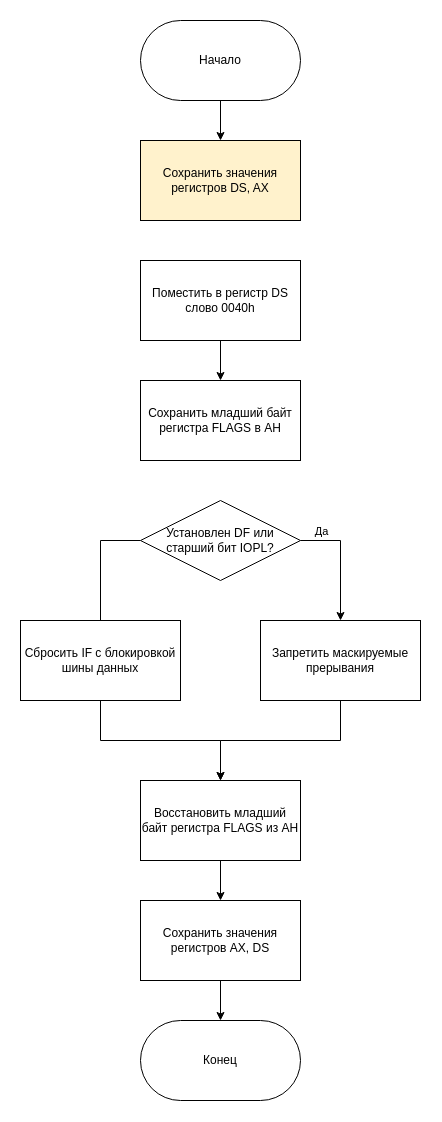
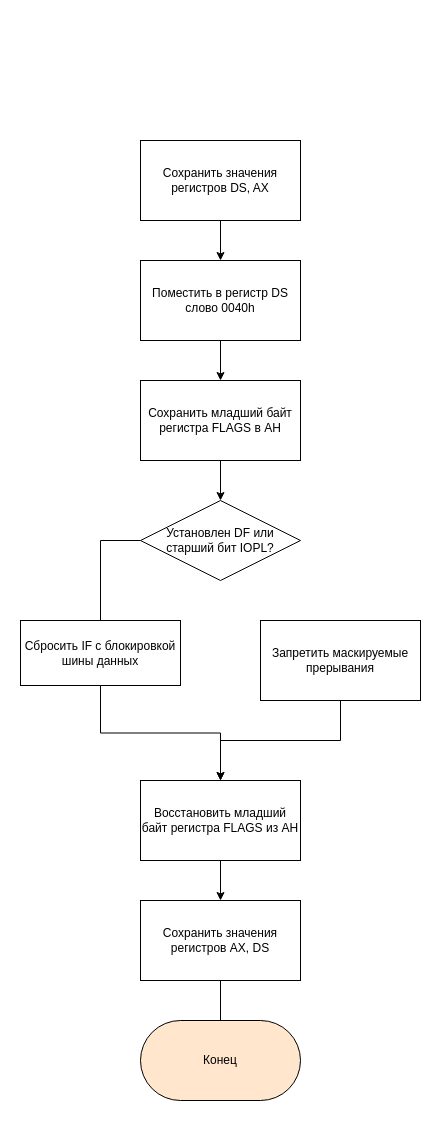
node "Начало": removed
edge "Начало" -> "Сохранить значения регистров DS, AX": removed
node "Сохранить значения регистров DS, AX": fillcolor #fff2cc -> #ffffff
edge "Сохранить значения регистров DS, AX" -> "Поместить в регистр DS слово 0040h": added
edge "Сохранить младший байт регистра FLAGS в AH" -> "Установлен DF или старший бит IOPL?": added
edge "Установлен DF или старший бит IOPL?" -> "Запретить маскируемые прерывания": removed, label "Да"
node "Сбросить IF с блокировкой шины данных": size 160x80 -> 160x65
edge "Сохранить значения регистров AX, DS" -> "Конец": arrowhead classic -> none
node "Конец": fillcolor #ffffff -> #ffe6cc
